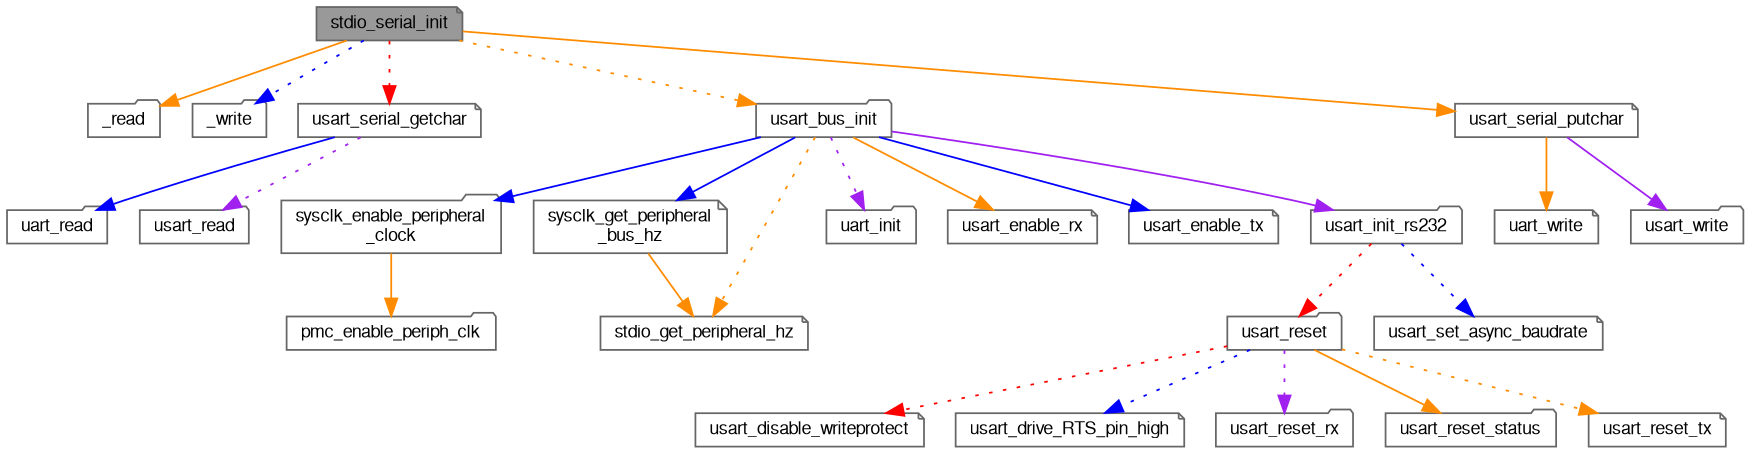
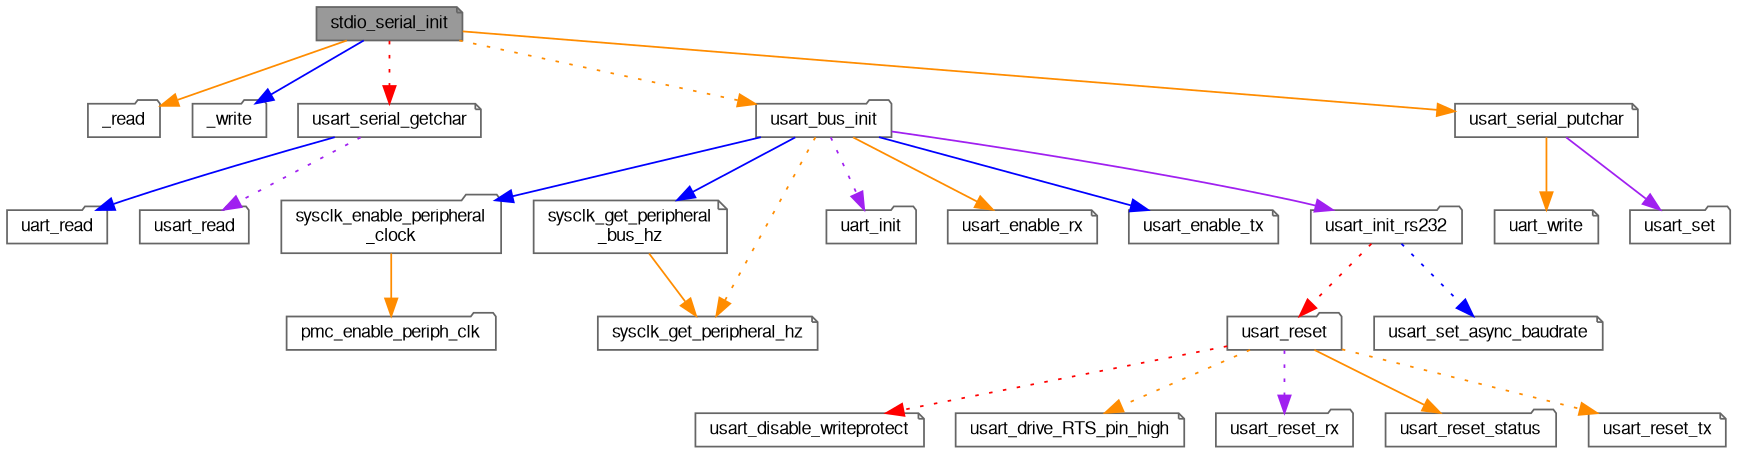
edge "stdio_serial_init" -> "_write": style dotted -> solid
node "usart_write": label "usart_write" -> "usart_set"
node "stdio_get_peripheral_hz": label "stdio_get_peripheral_hz" -> "sysclk_get_peripheral_hz"
edge "usart_reset" -> "usart_drive_RTS_pin_high": color blue -> darkorange
